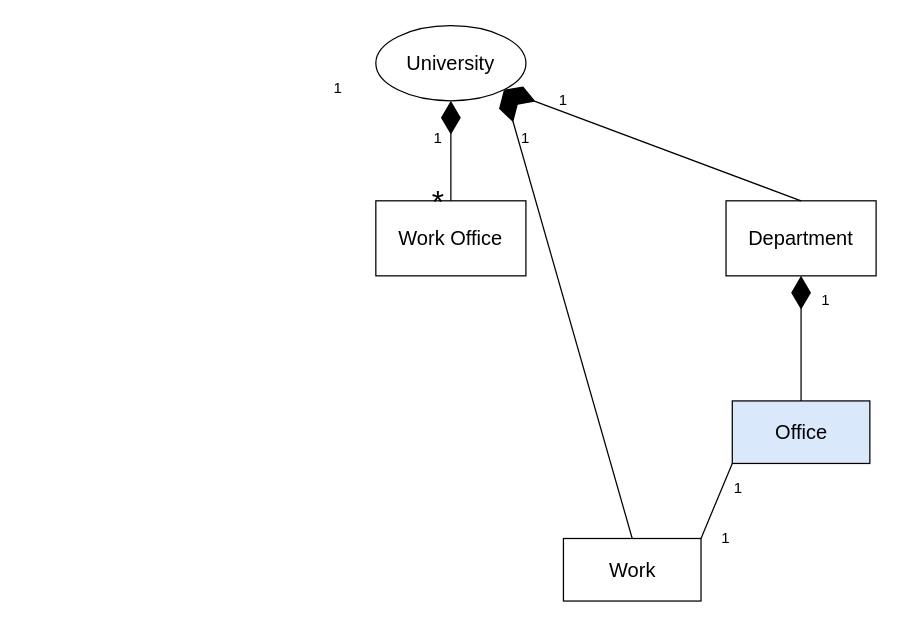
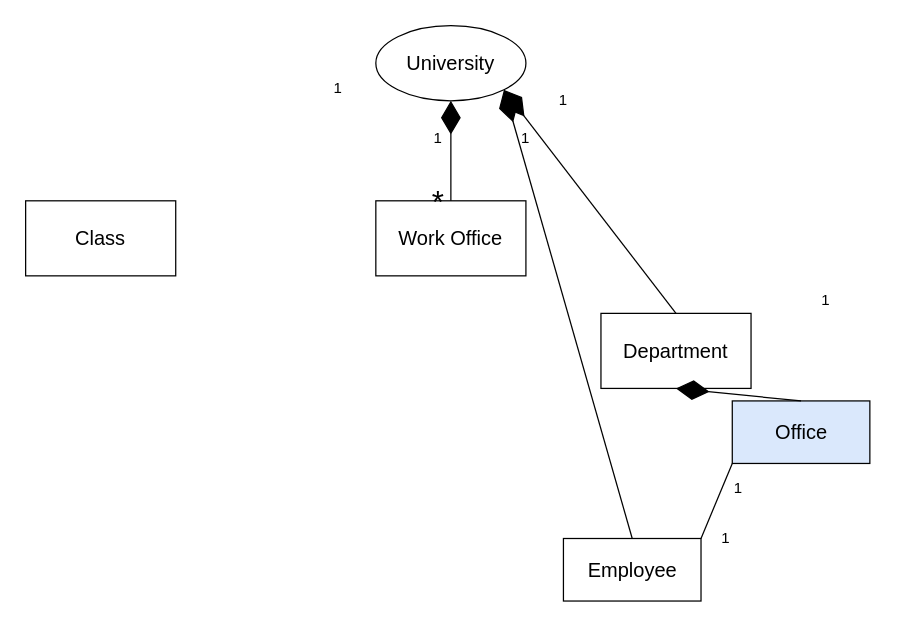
node "Class": added
node "Department": moved (801, 238) -> (676, 351)
node "Work": label "Work" -> "Employee"
